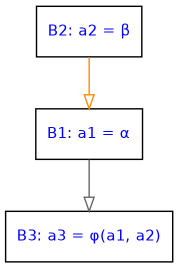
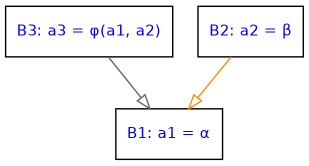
edge "B1: a1 = α" -> "B3: a3 = φ(a1, a2)": reversed
